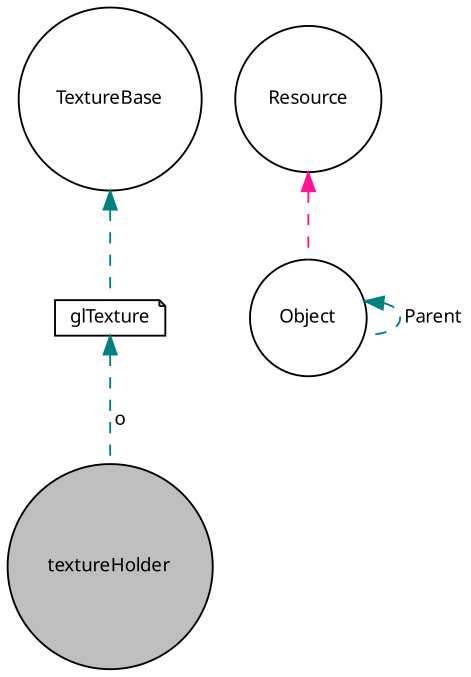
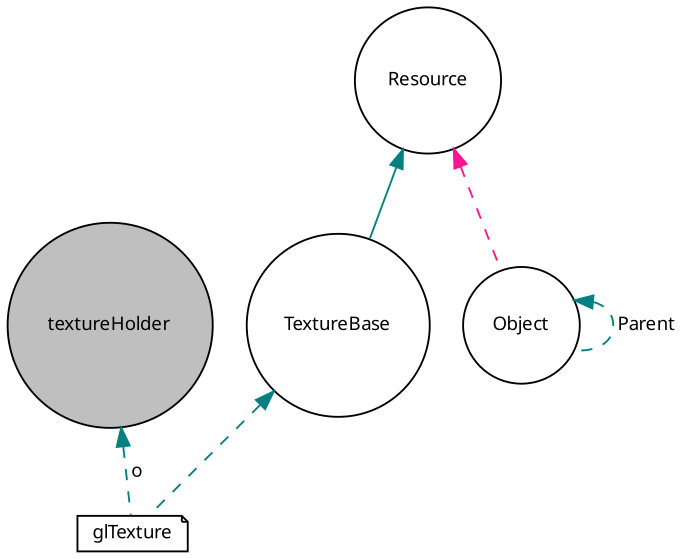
edge "TextureBase" -> "Resource": added
edge "textureHolder" -> "glTexture": reversed
